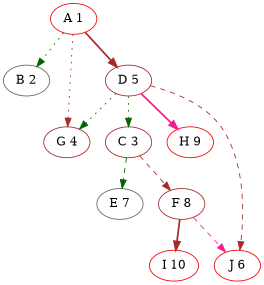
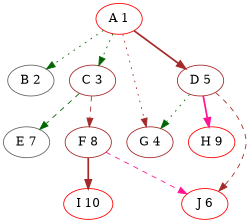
edge "D 5" -> "C 3": now "A 1" -> "C 3"
